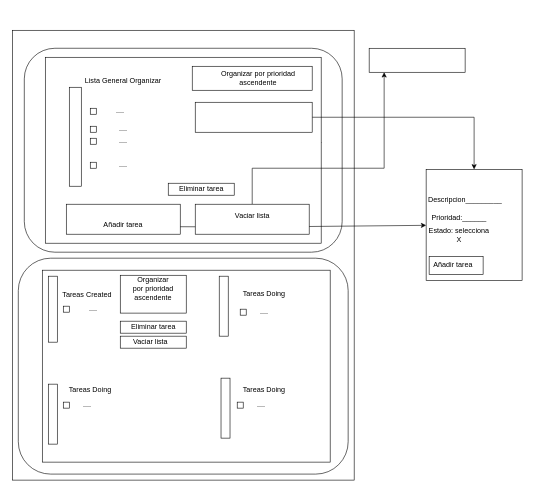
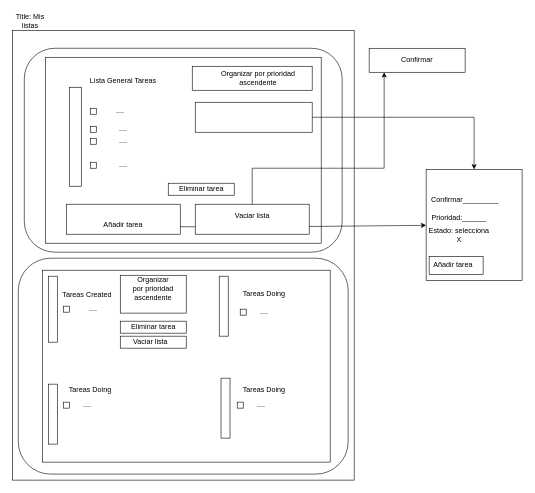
node "Title: Mis listas": added
node "Confirmar": added
node "Lista General Organizar": label "Lista General Organizar" -> "Lista General Tareas"
node "Descripcion_________": label "Descripcion_________" -> "Confirmar_________"
